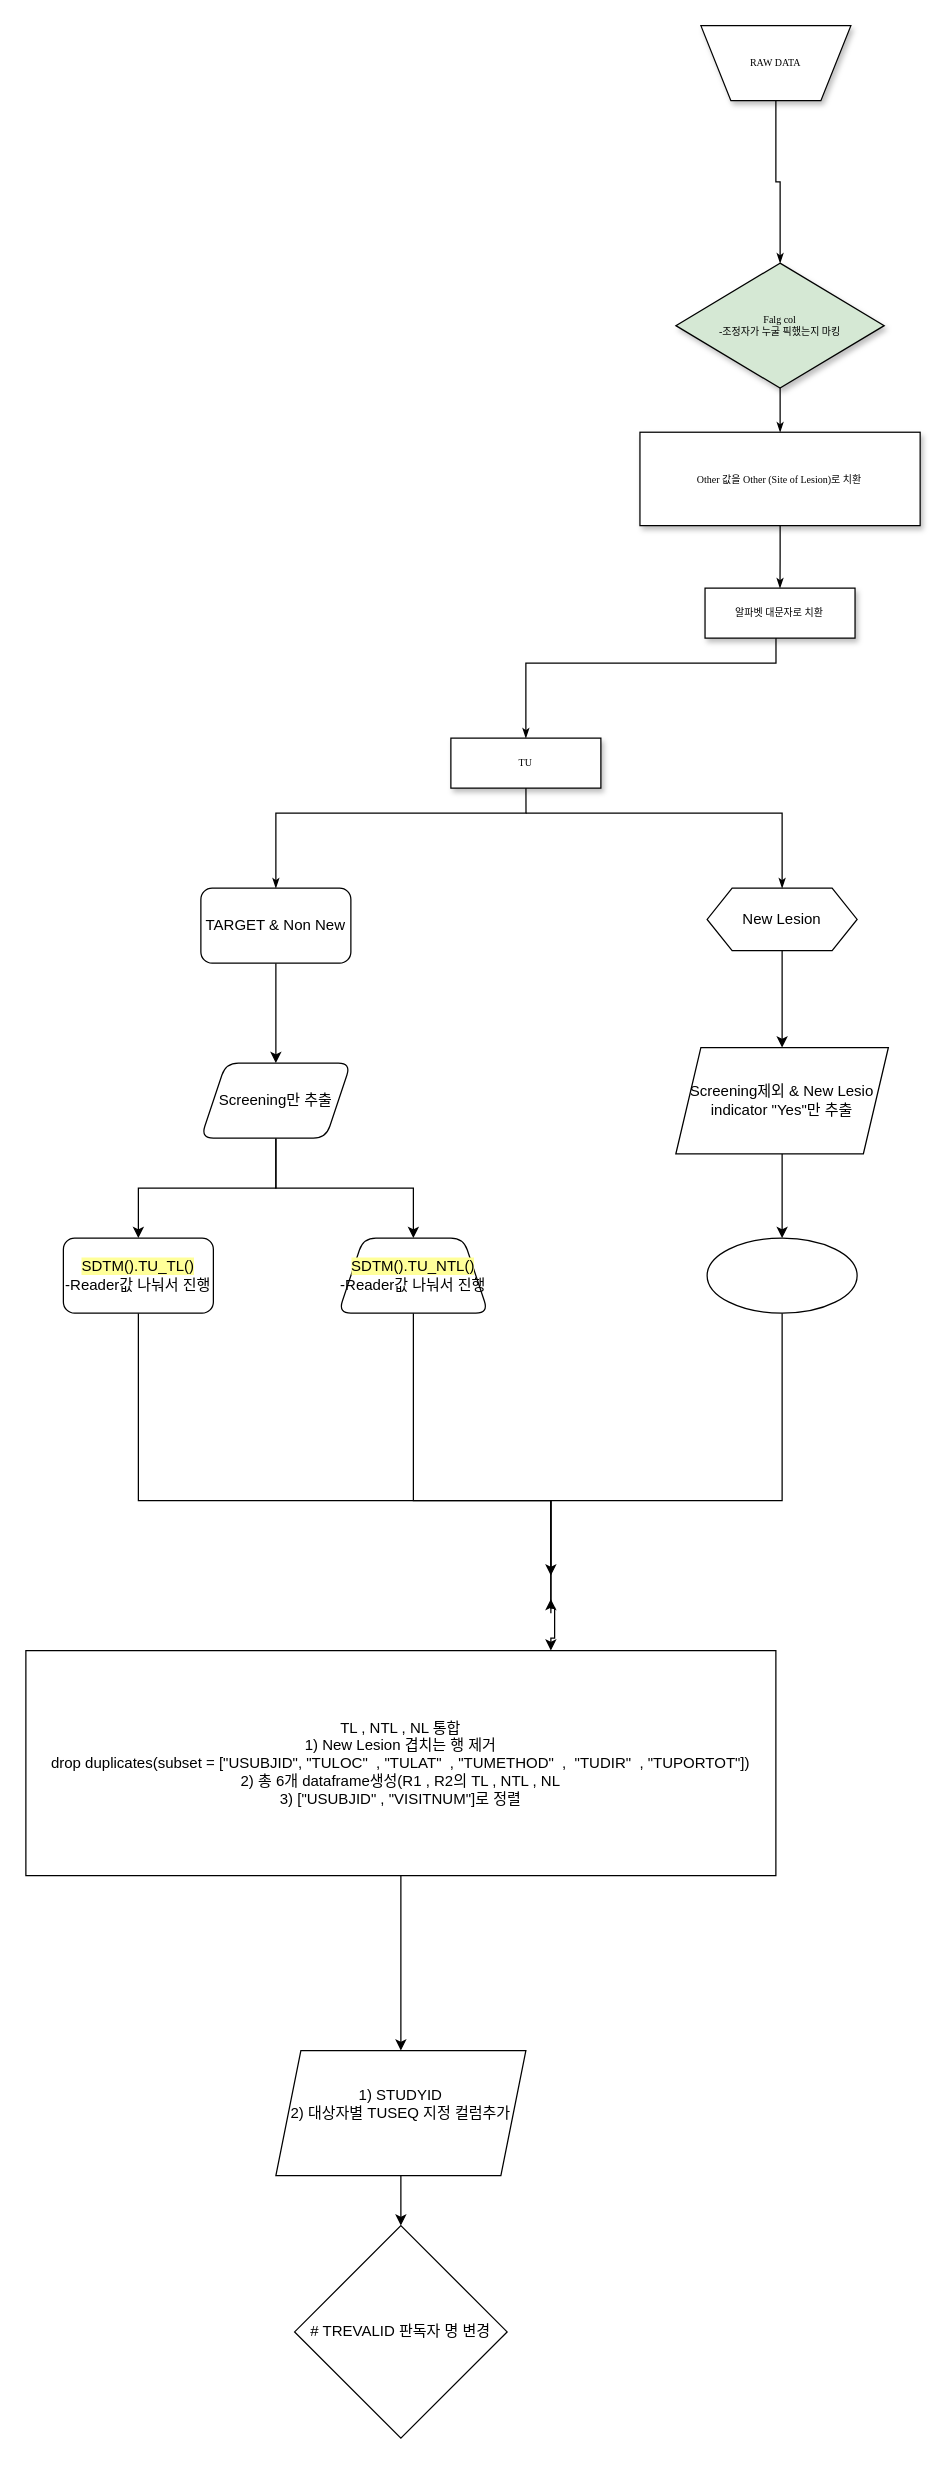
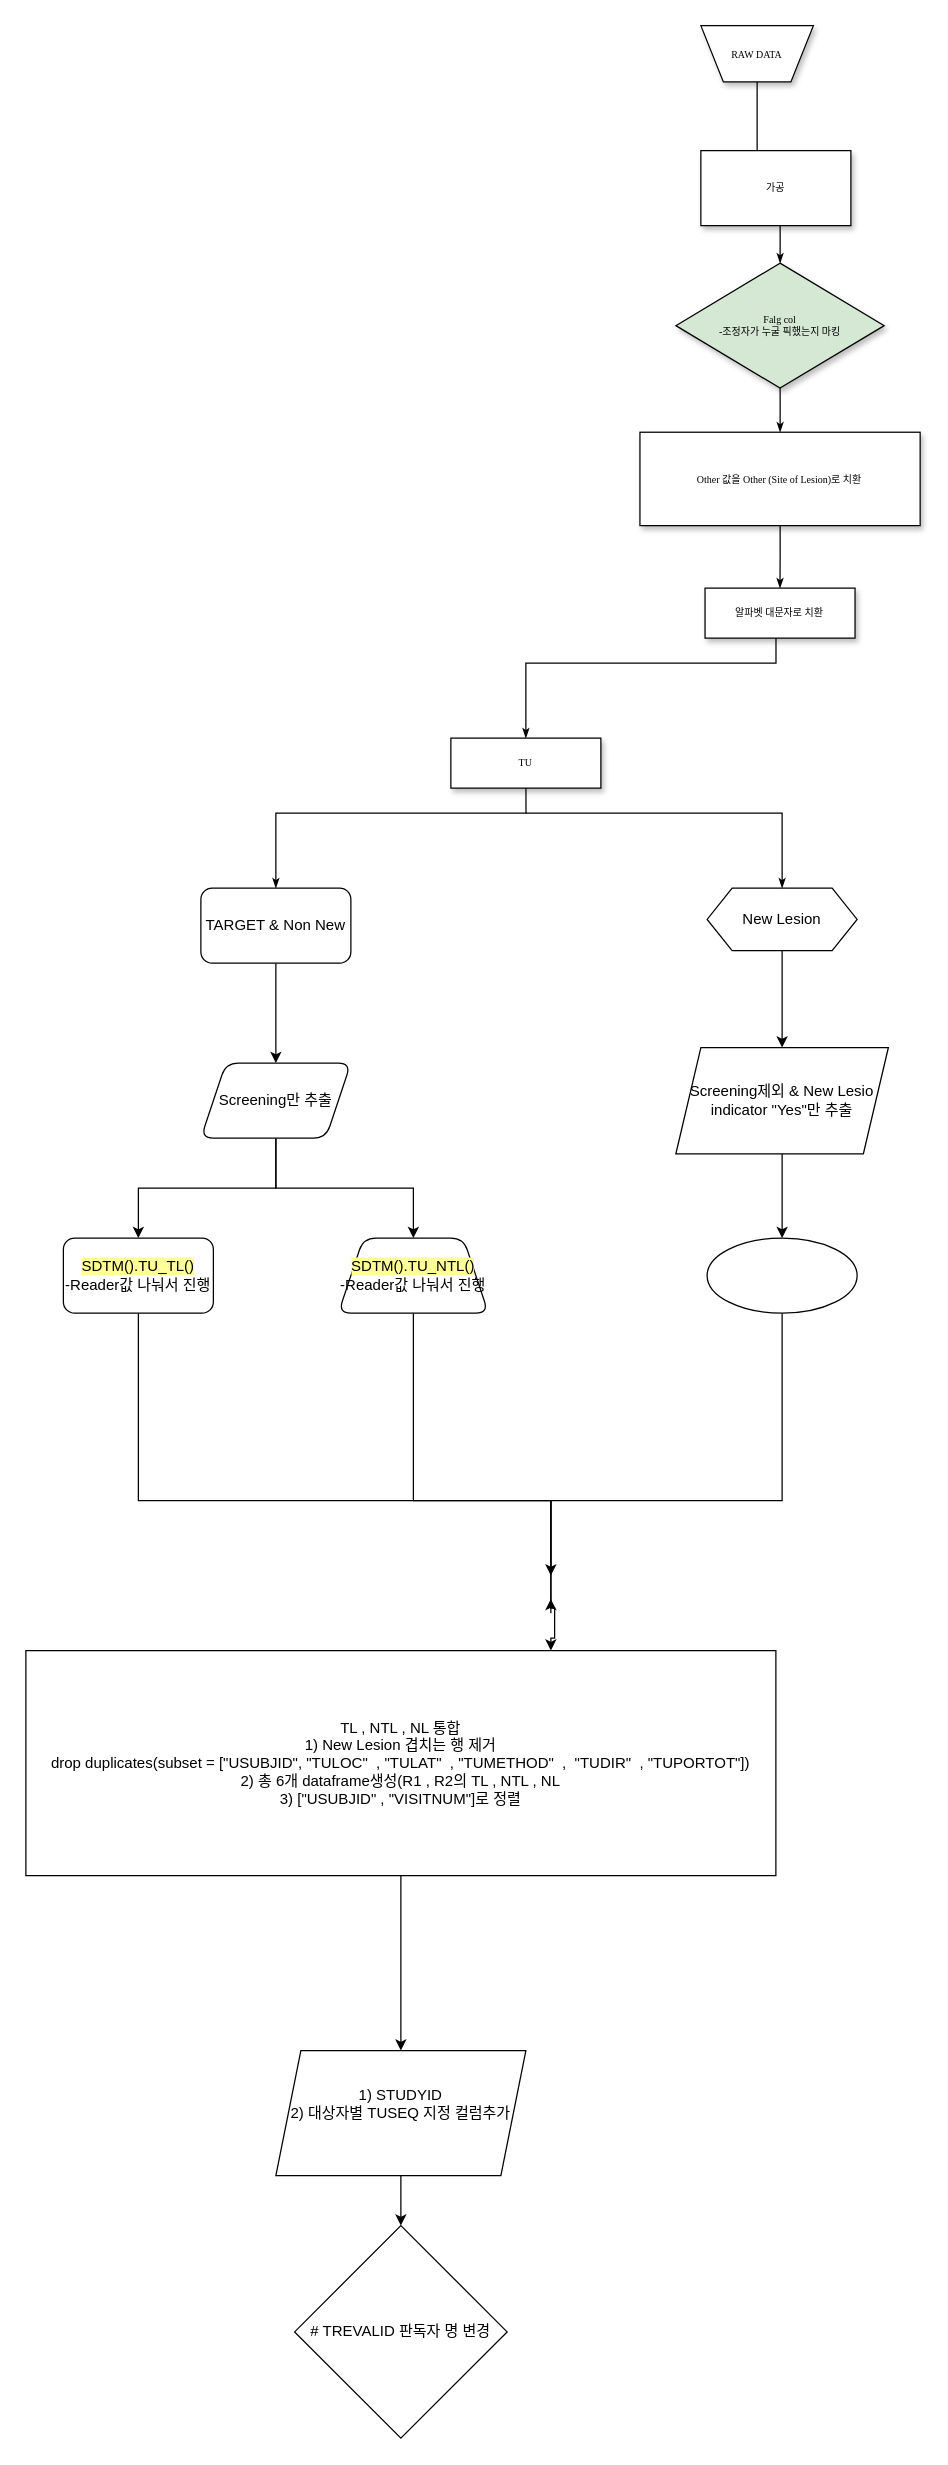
node "RAW DATA": size 150x75 -> 113x56
node "가공": added
